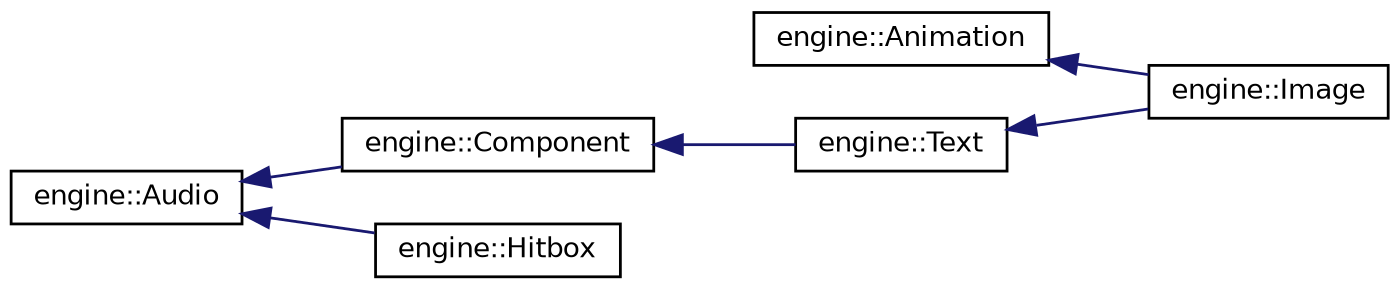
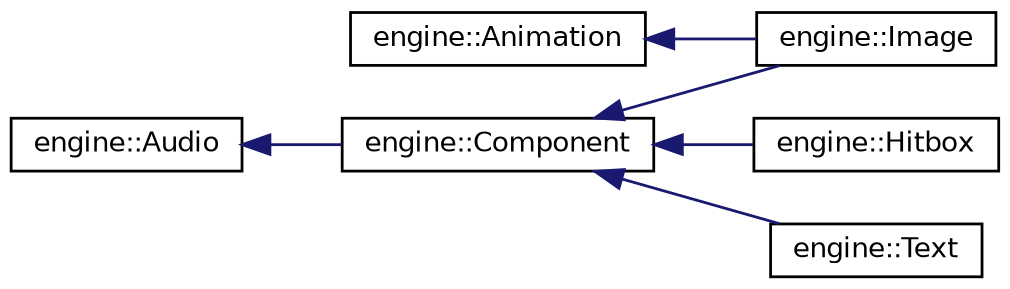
edge "engine::Image" -> "engine::Text": now "engine::Image" -> "engine::Component"
edge "engine::Hitbox" -> "engine::Audio": now "engine::Hitbox" -> "engine::Component"
